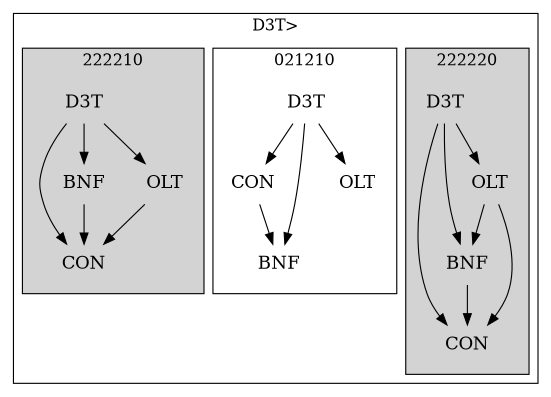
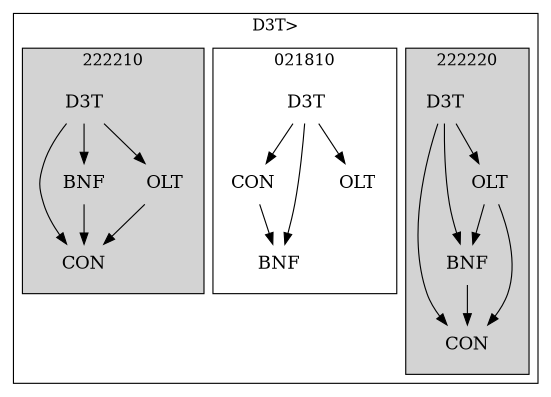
cluster "021210": label "021210" -> "021810"
